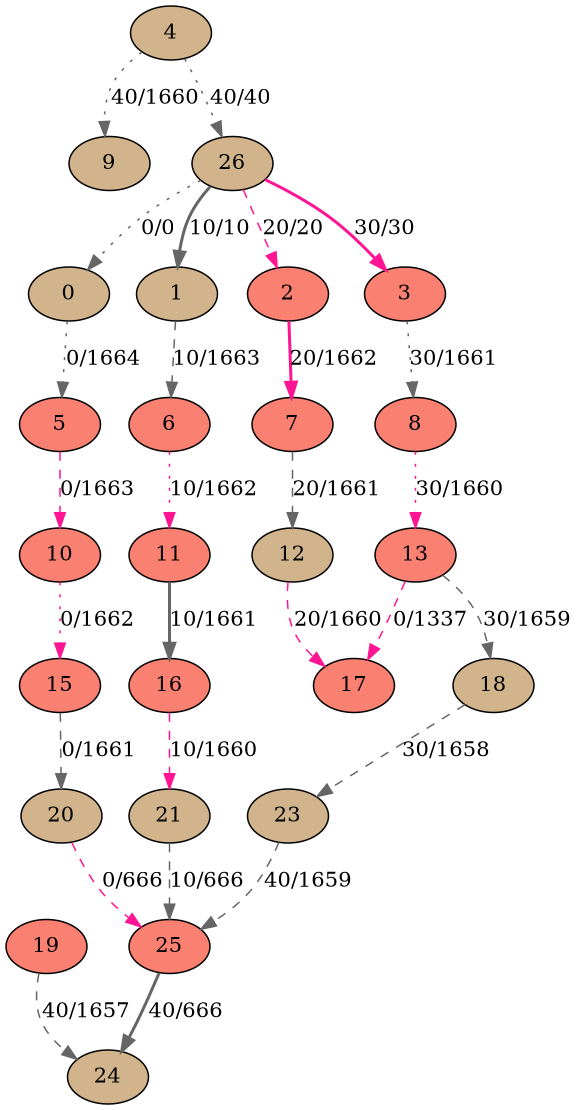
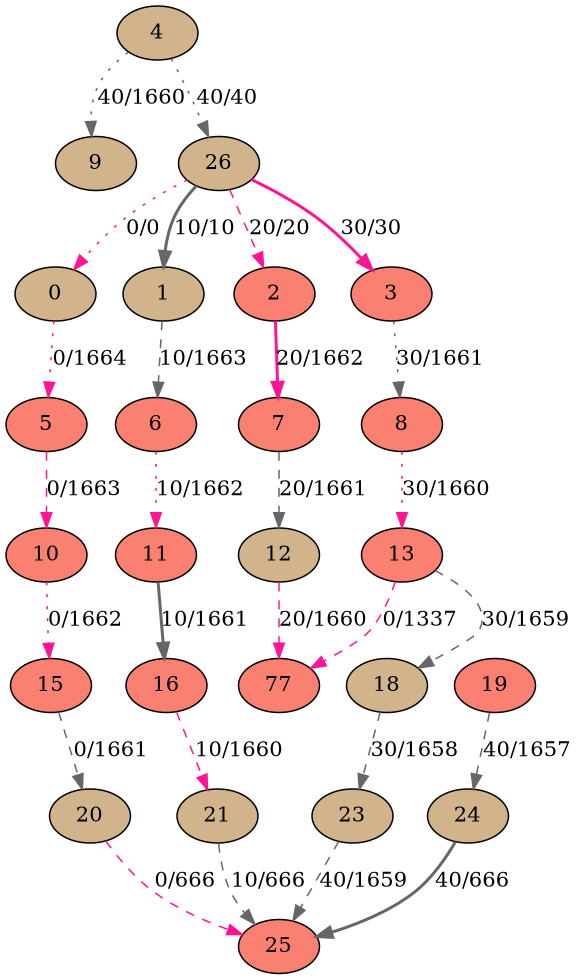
edge "26" -> "0": color gray40 -> deeppink
edge "0" -> "5": color gray40 -> deeppink
node "17": label "17" -> "77"
edge "25" -> "24": reversed
